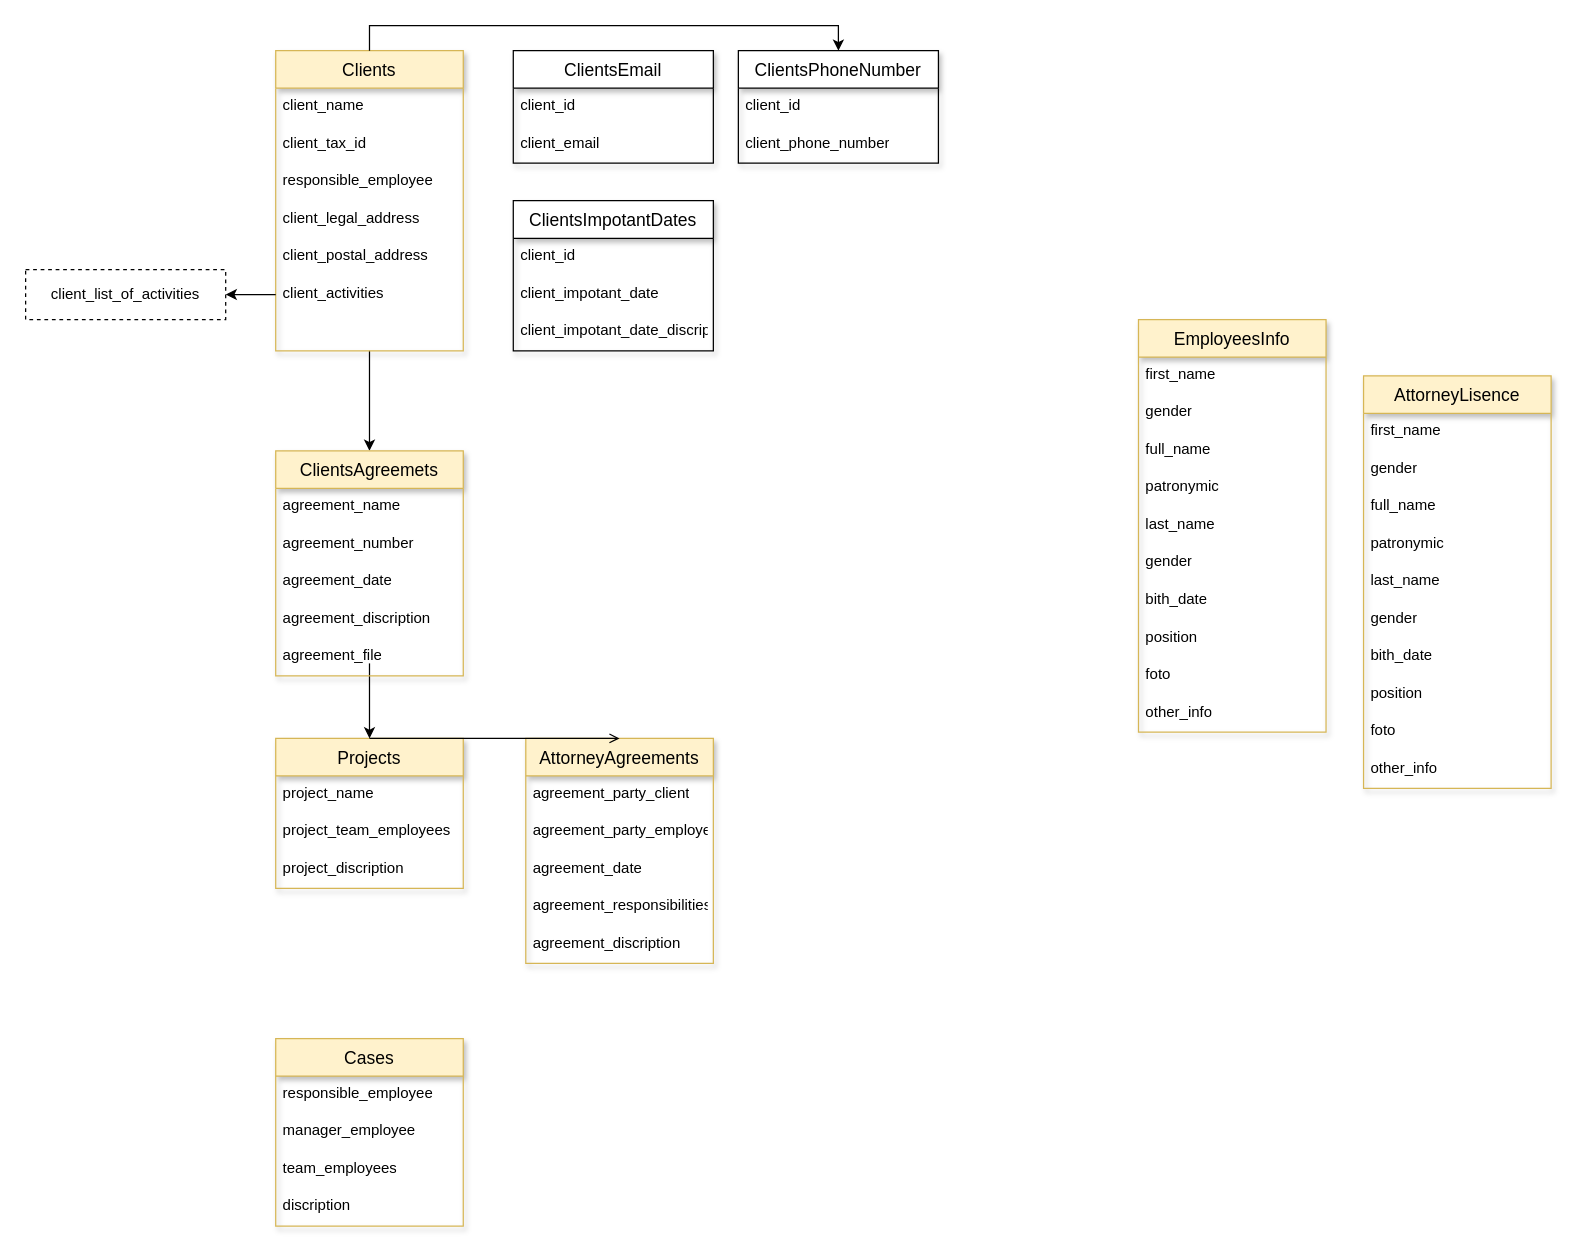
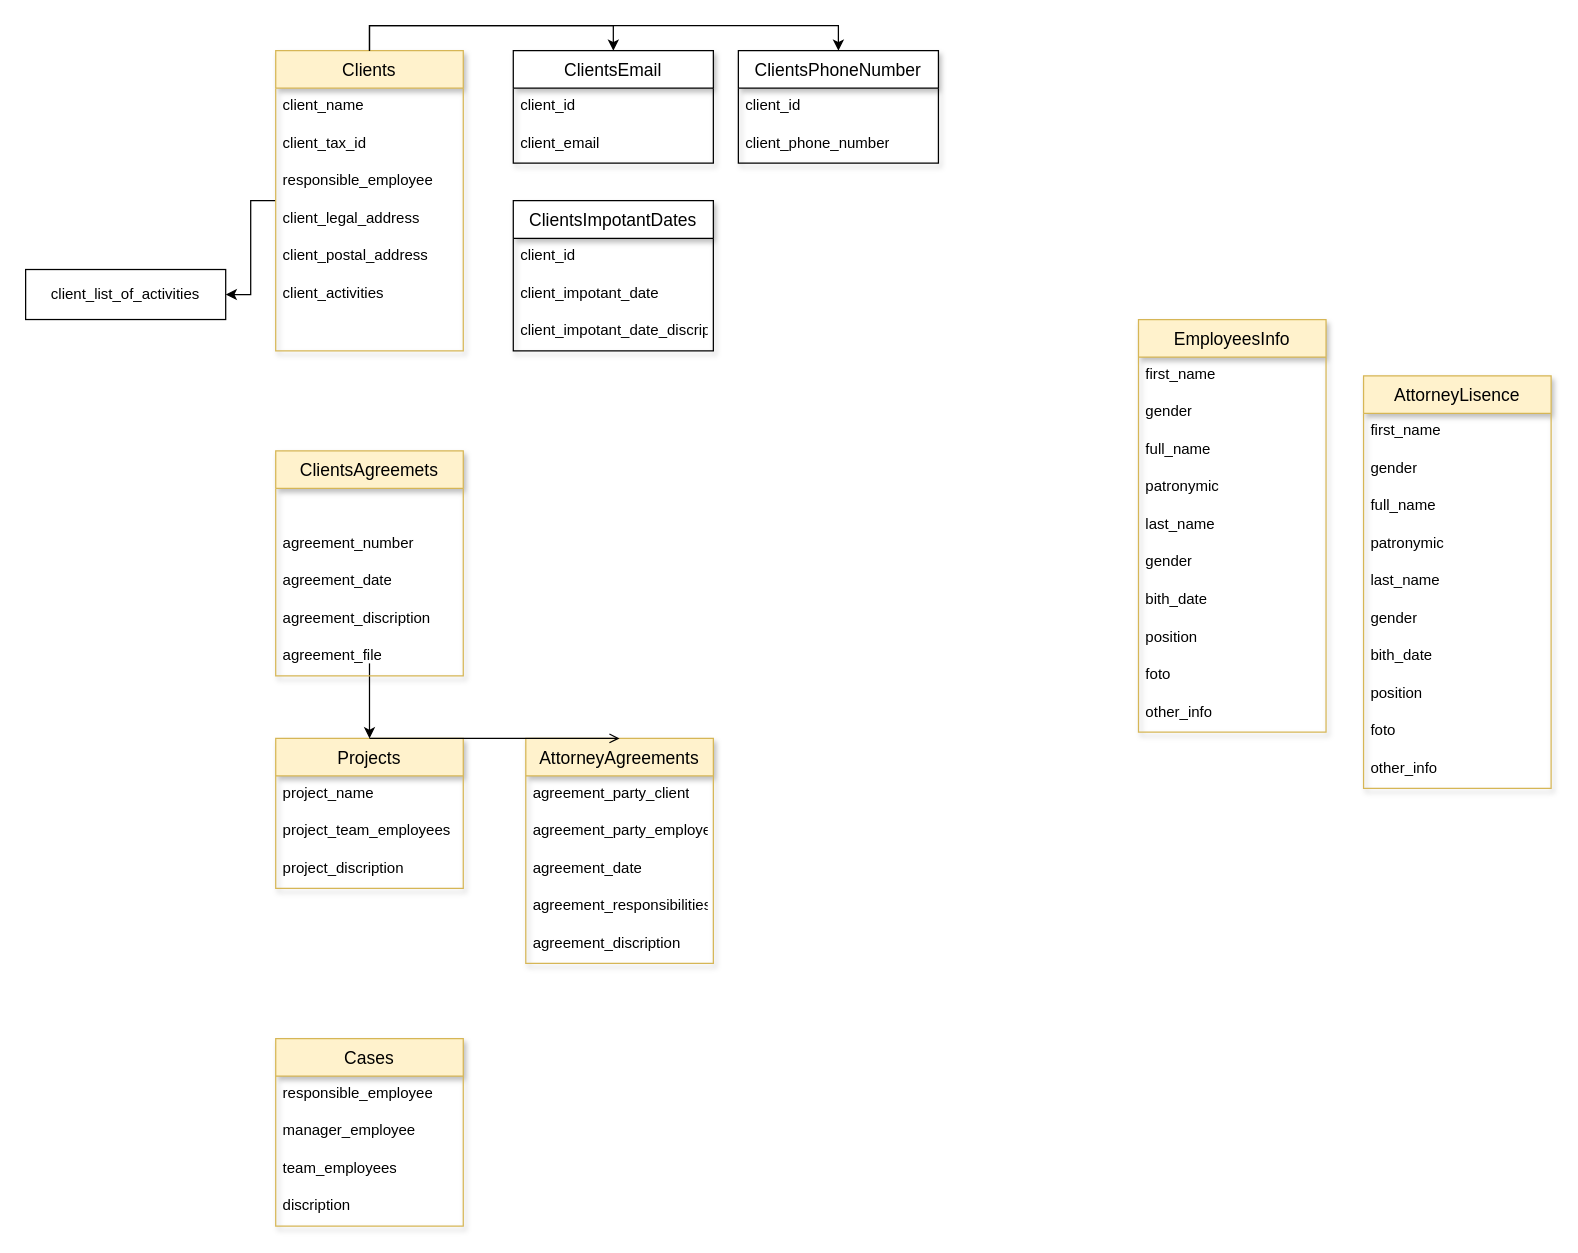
edge "Clients" -> "ClientsEmail": added
node "client_list_of_activities": style dashed -> solid
edge "client_activities" -> "client_list_of_activities": removed
edge "Clients" -> "ClientsAgreemets": now "Clients" -> "client_list_of_activities"
node "agreement_name": removed
